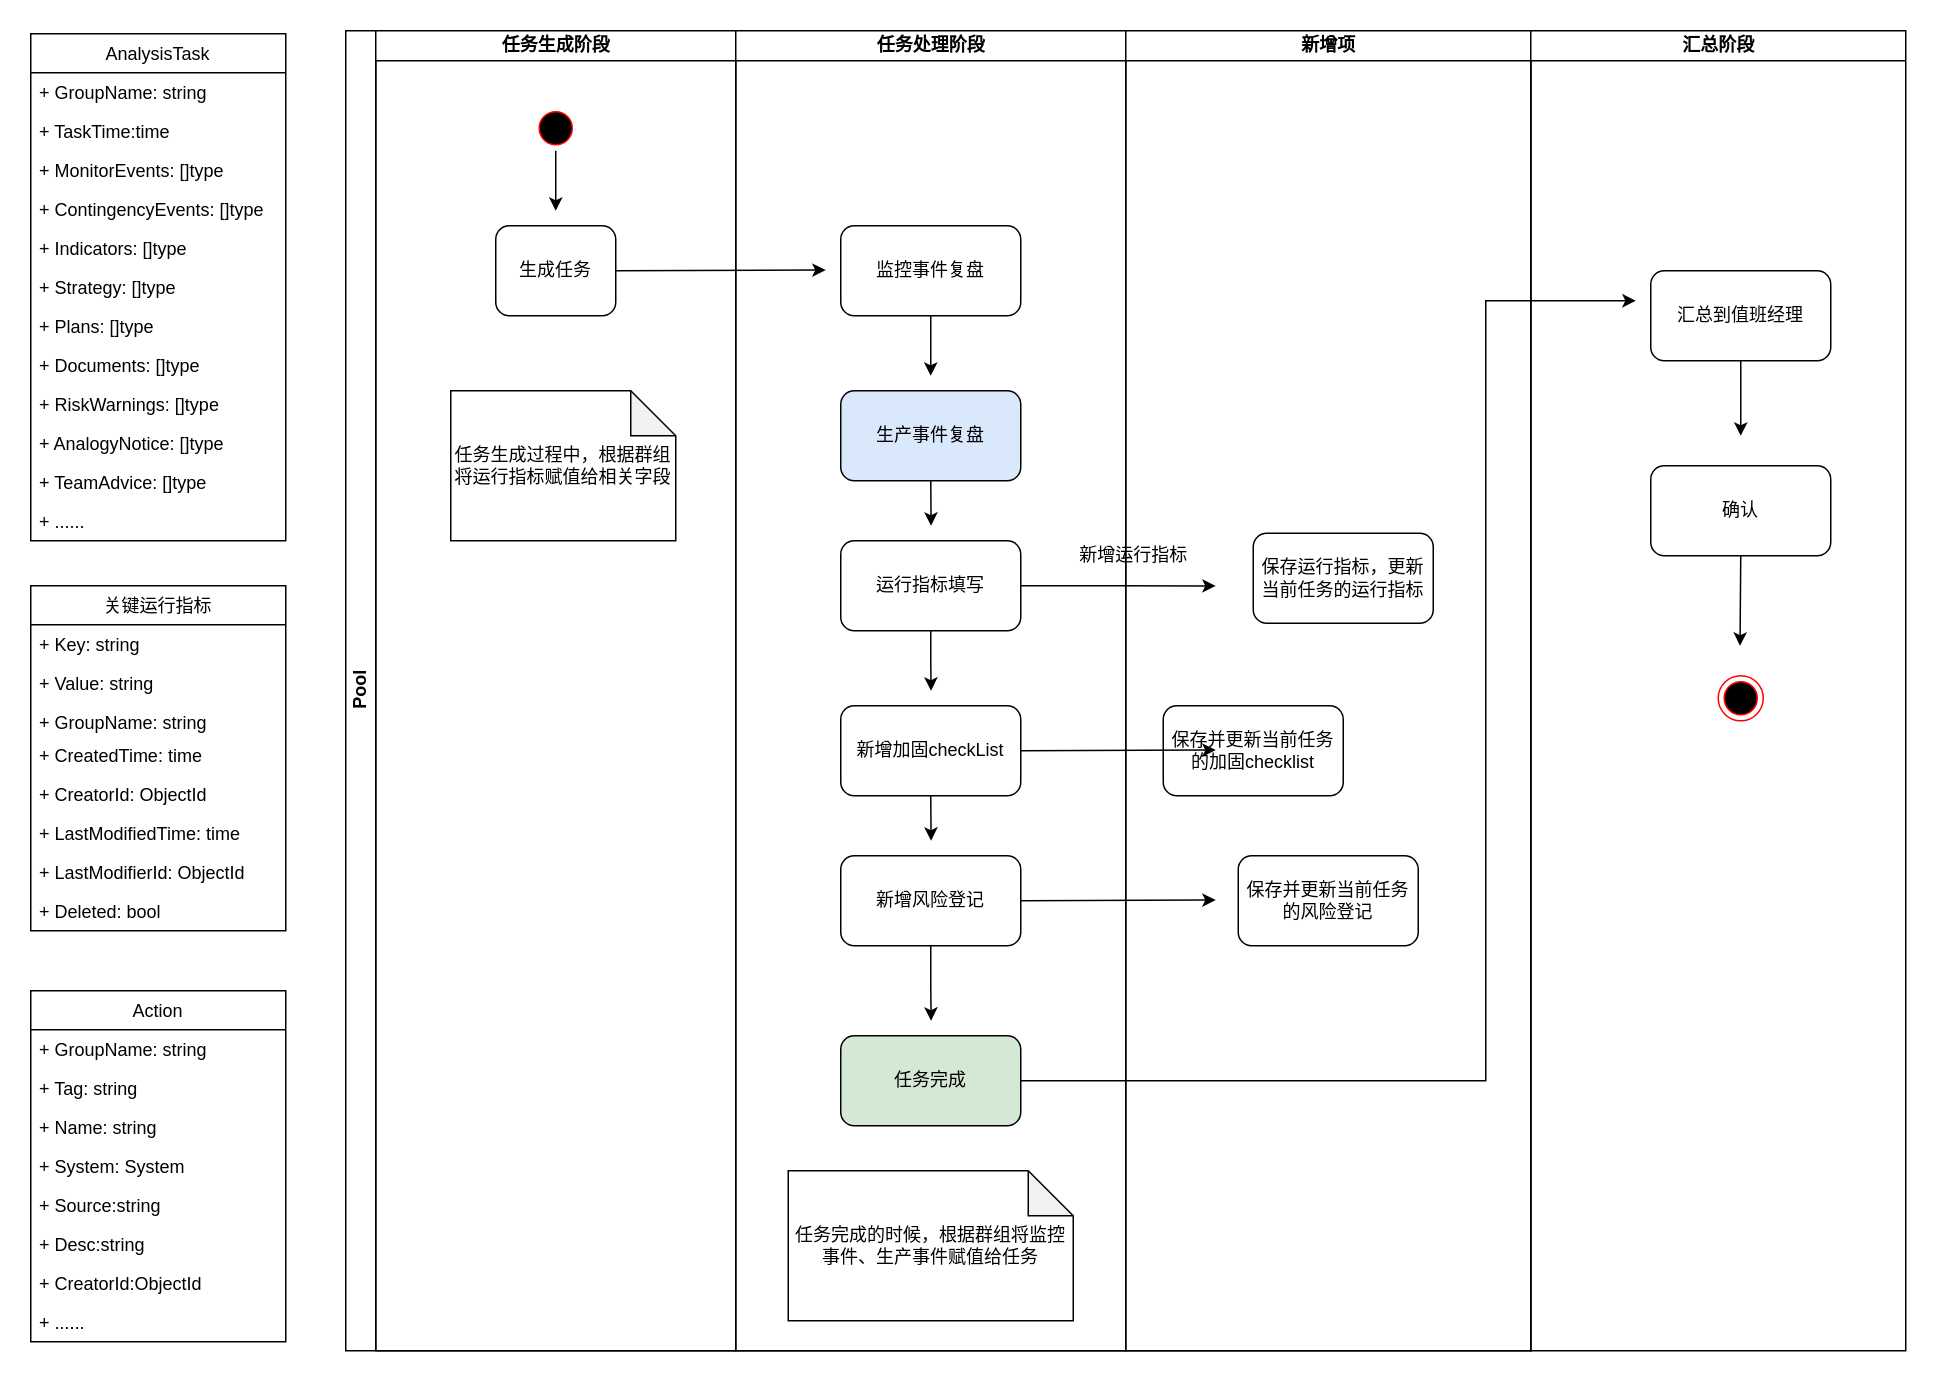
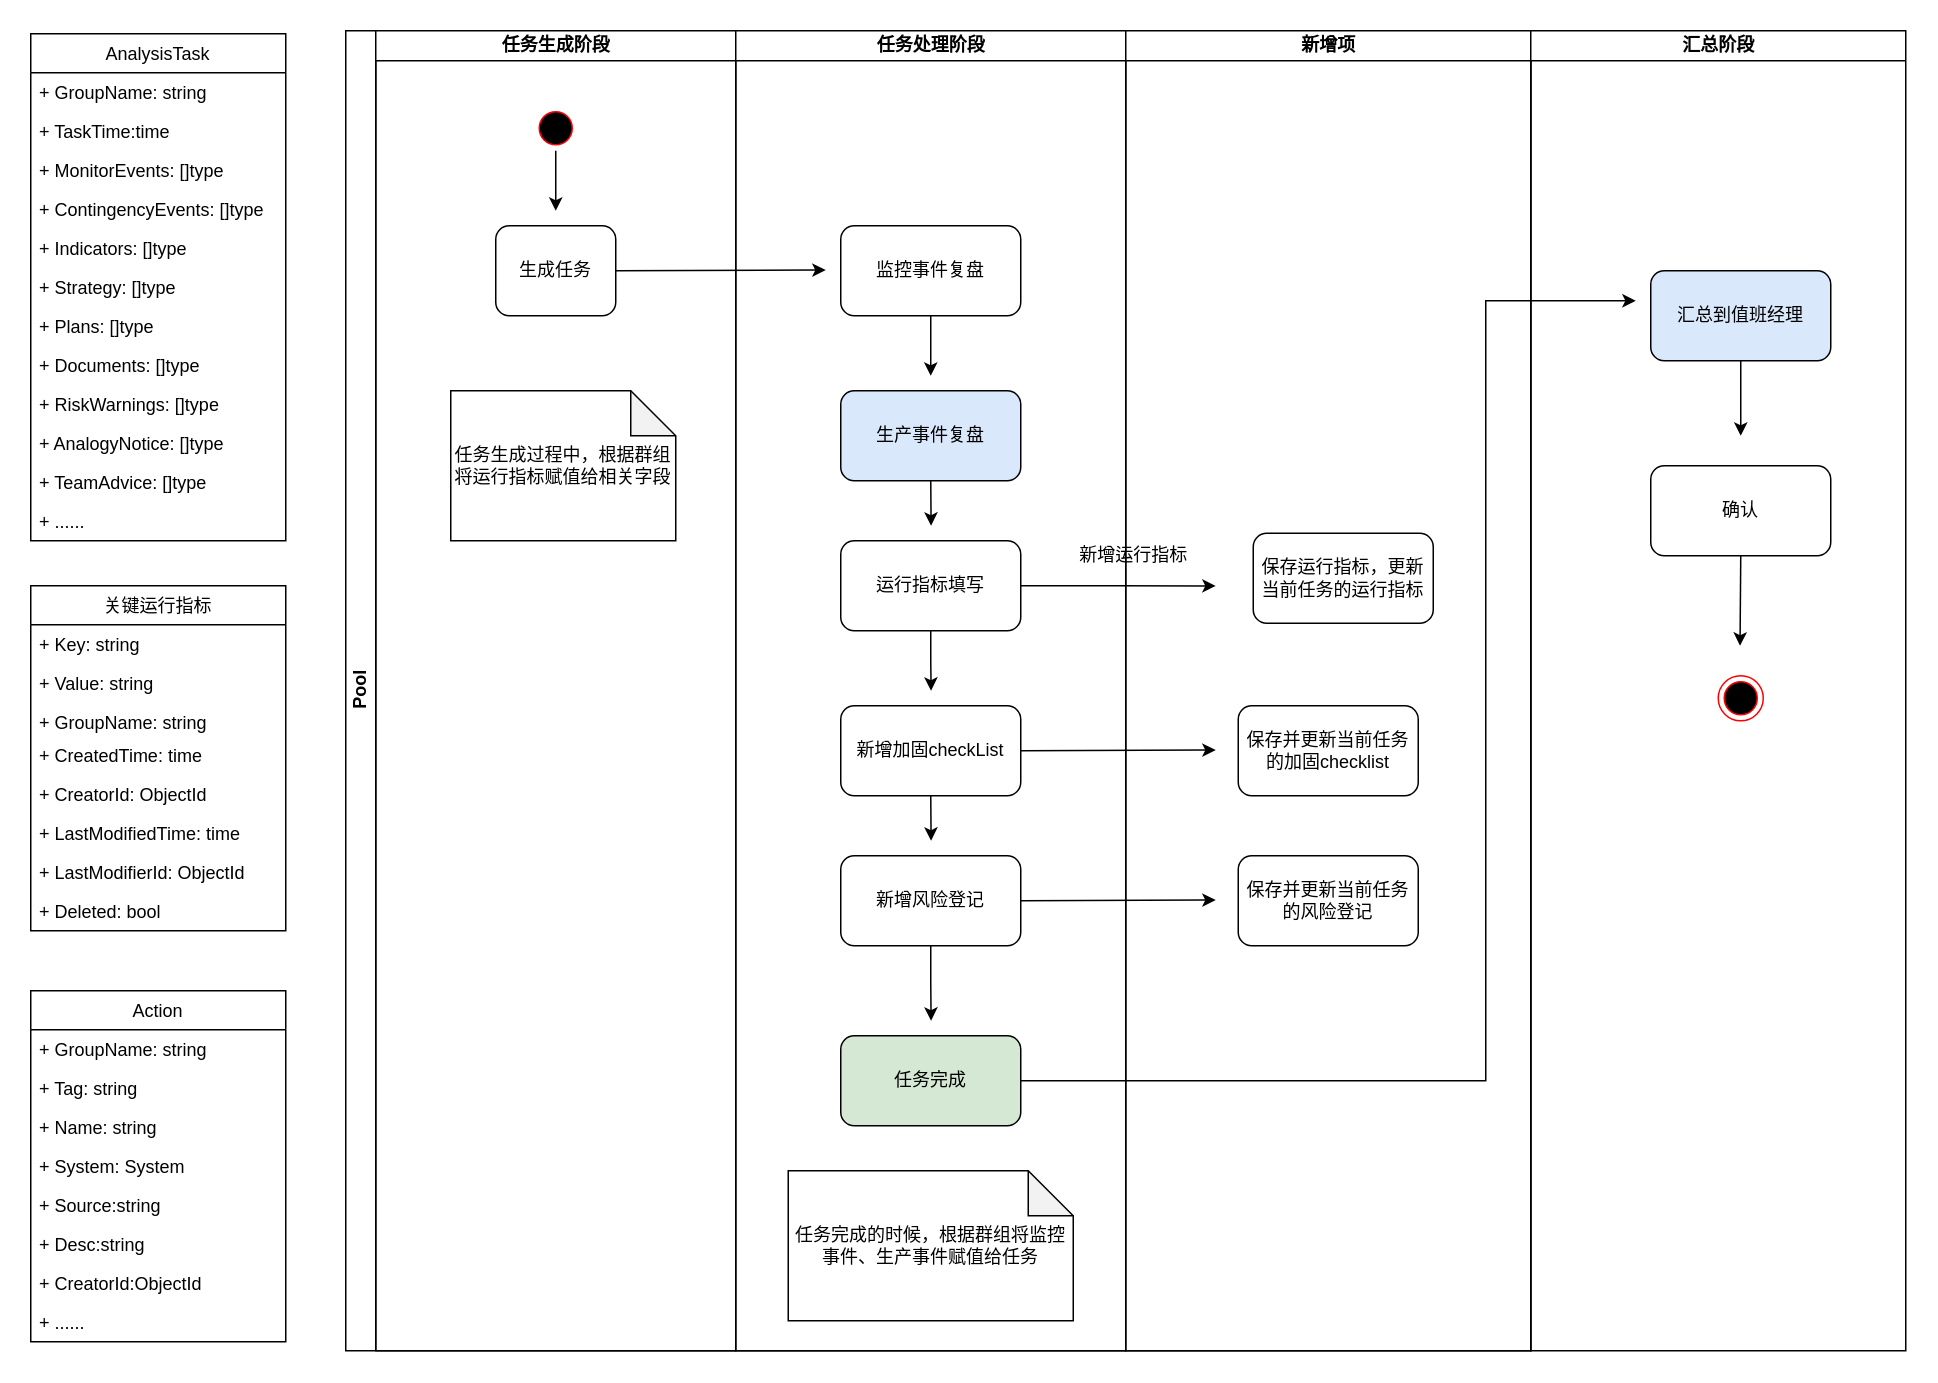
node "汇总到值班经理": fillcolor #ffffff -> #dae8fc
node "保存并更新当前任务的加固checklist": moved (1253, 751) -> (1328, 751)
